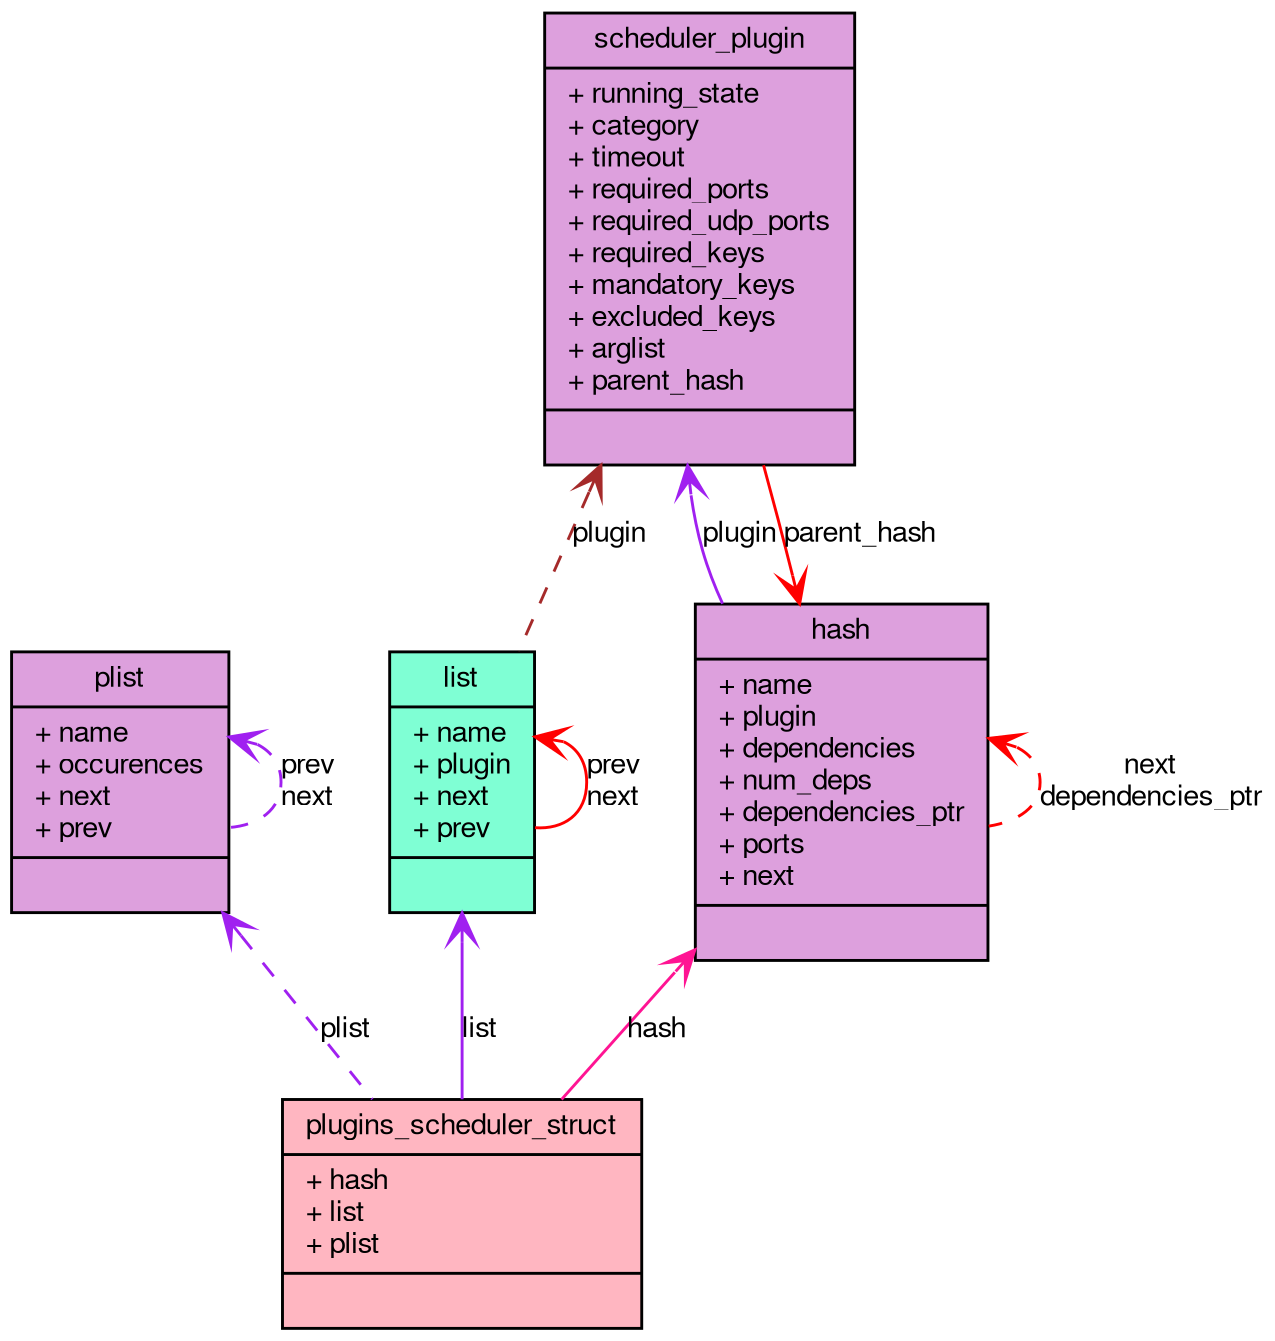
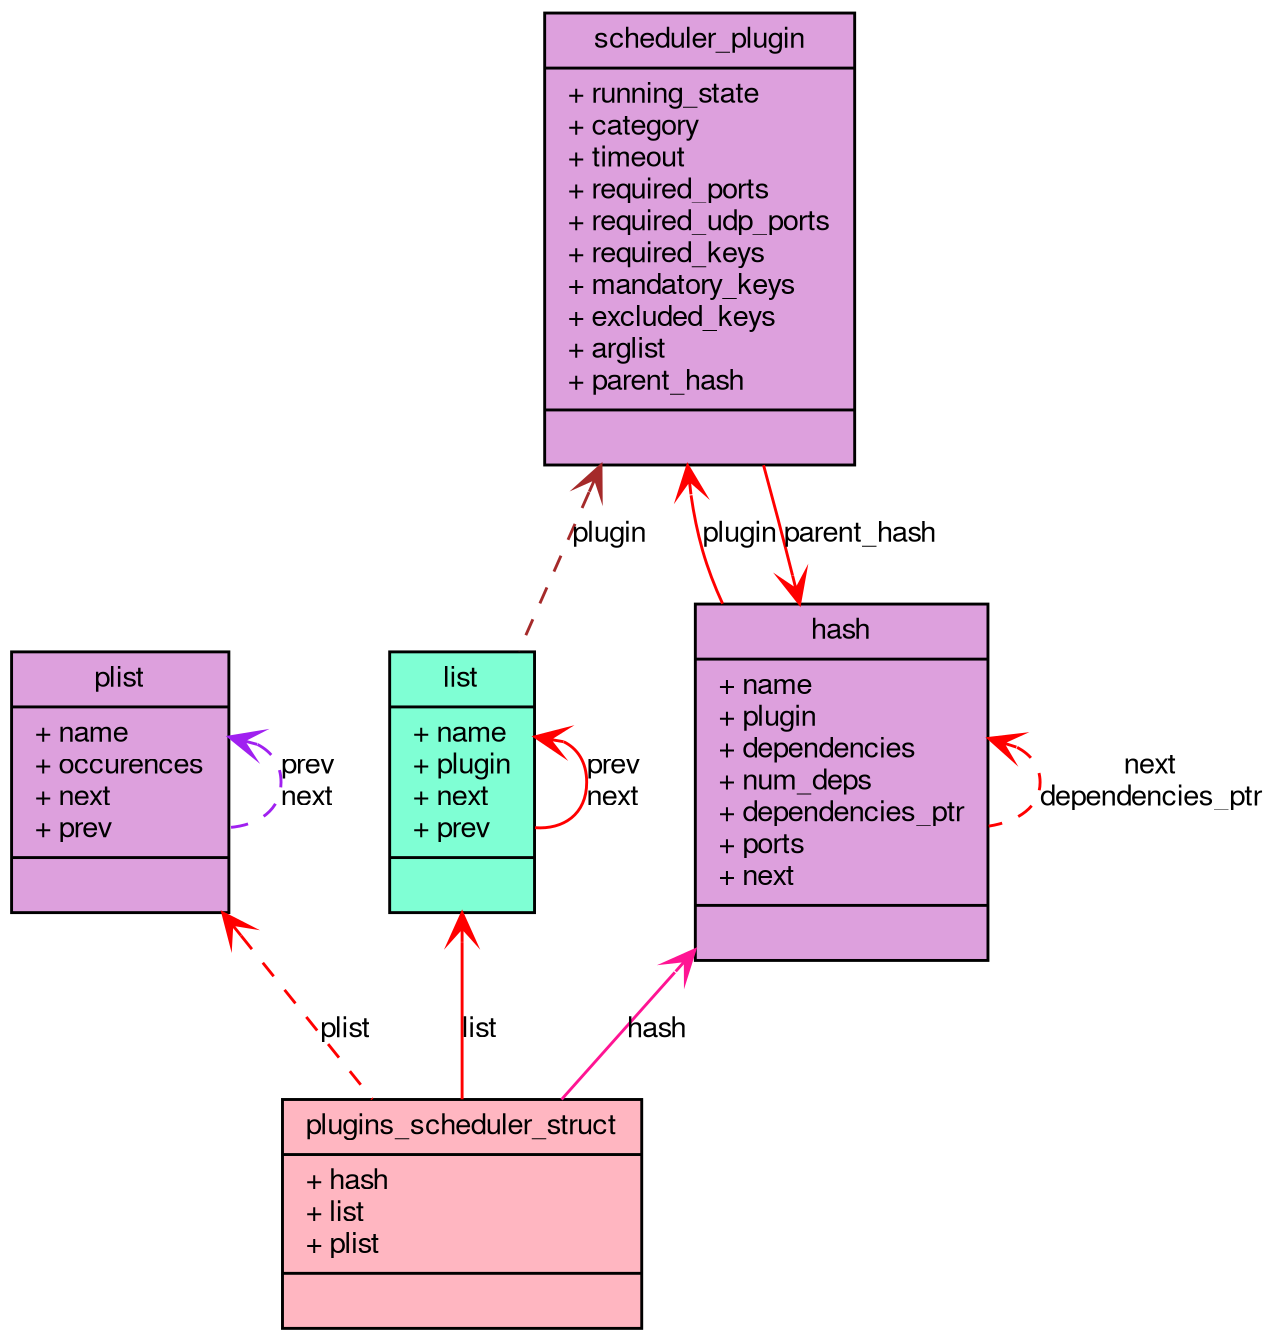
edge "hash" -> "scheduler_plugin": color purple -> red
edge "plugins_scheduler_struct" -> "plist": color purple -> red
edge "plugins_scheduler_struct" -> "list": color purple -> red
